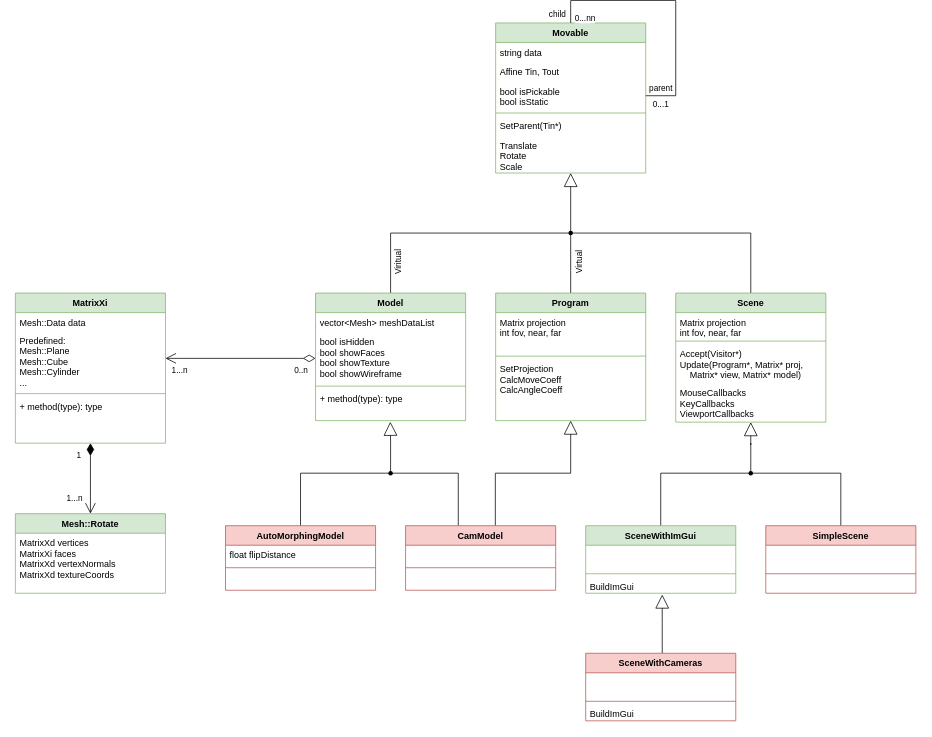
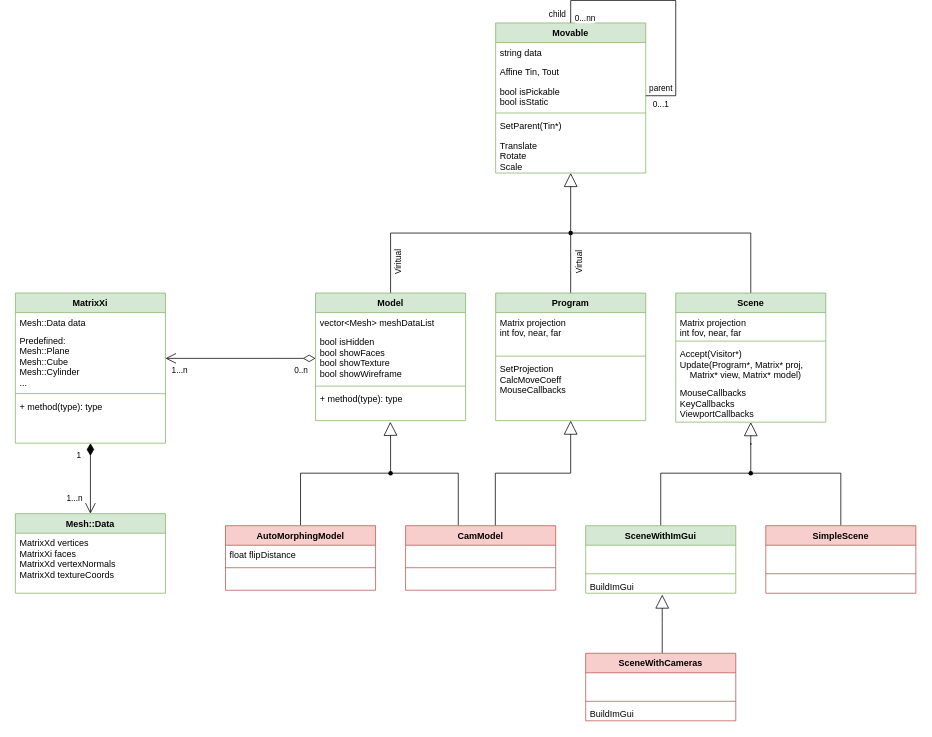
node "SetProjection CalcMoveCoeff CalcAngleCoeff": label "SetProjection CalcMoveCoeff CalcAngleCoeff" -> "SetProjection CalcMoveCoeff MouseCallbacks"
node "Mesh::Rotate": label "Mesh::Rotate" -> "Mesh::Data"
